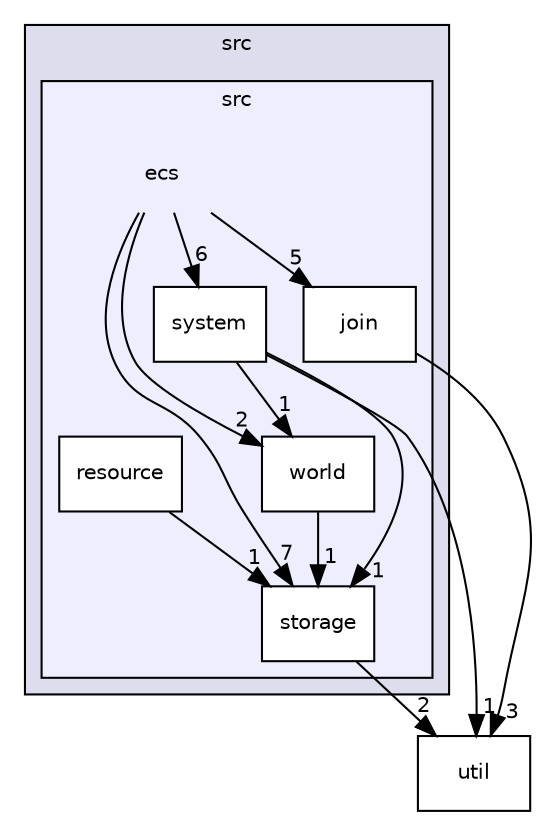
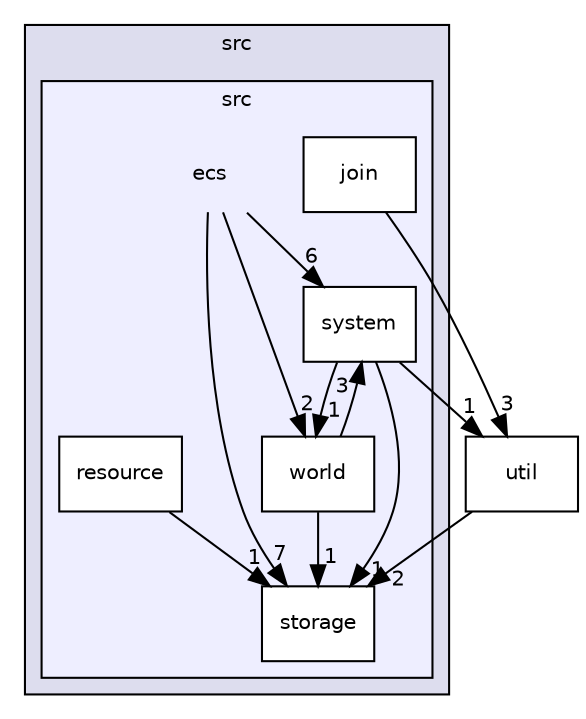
edge "ecs" -> "join": removed
edge "world" -> "system": added
edge "storage" -> "util": reversed
